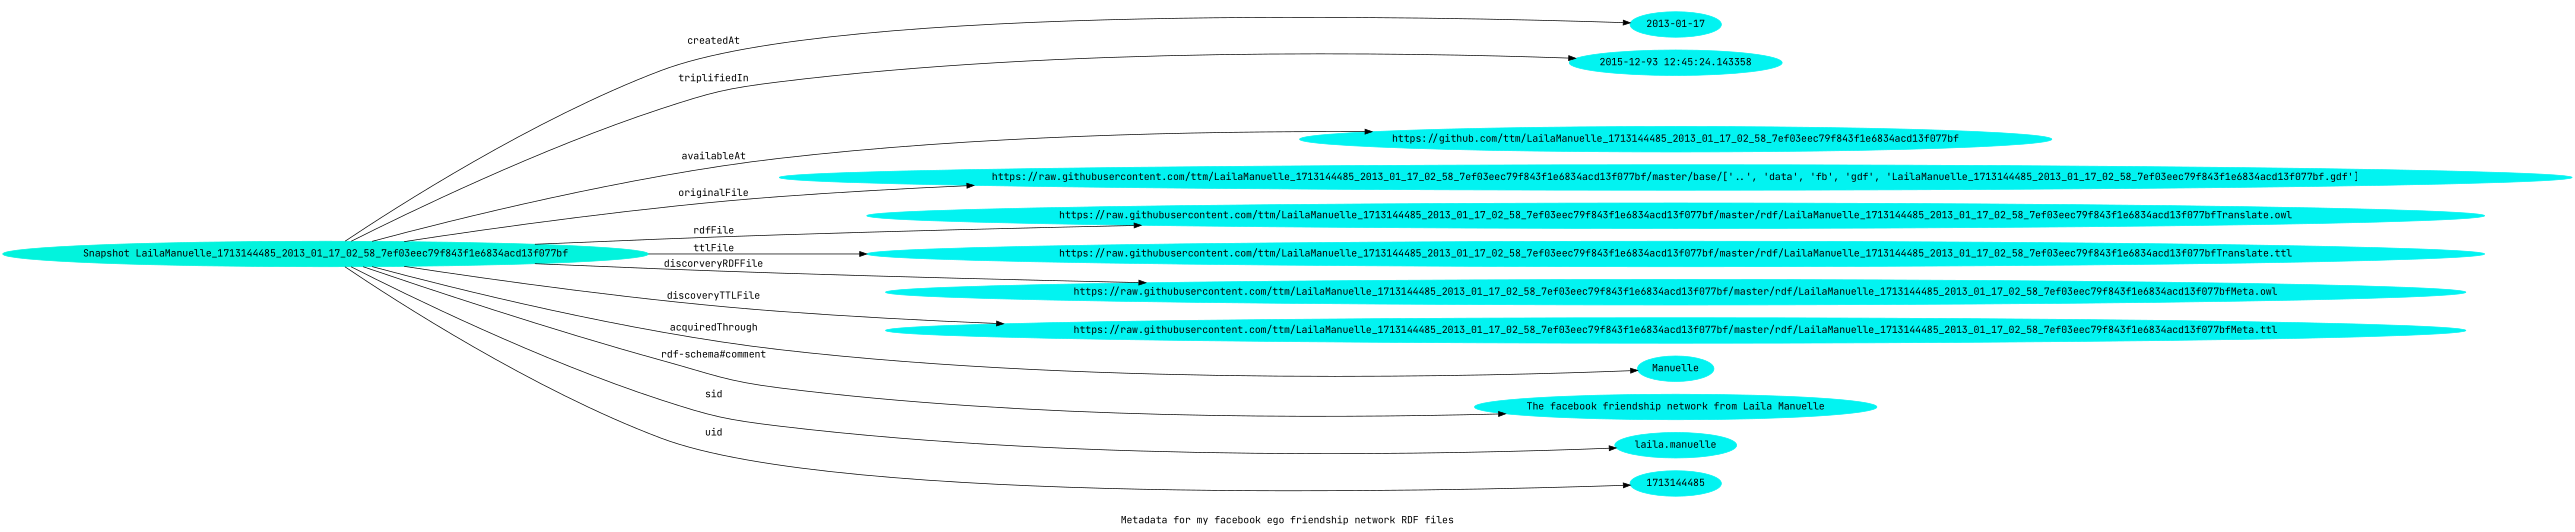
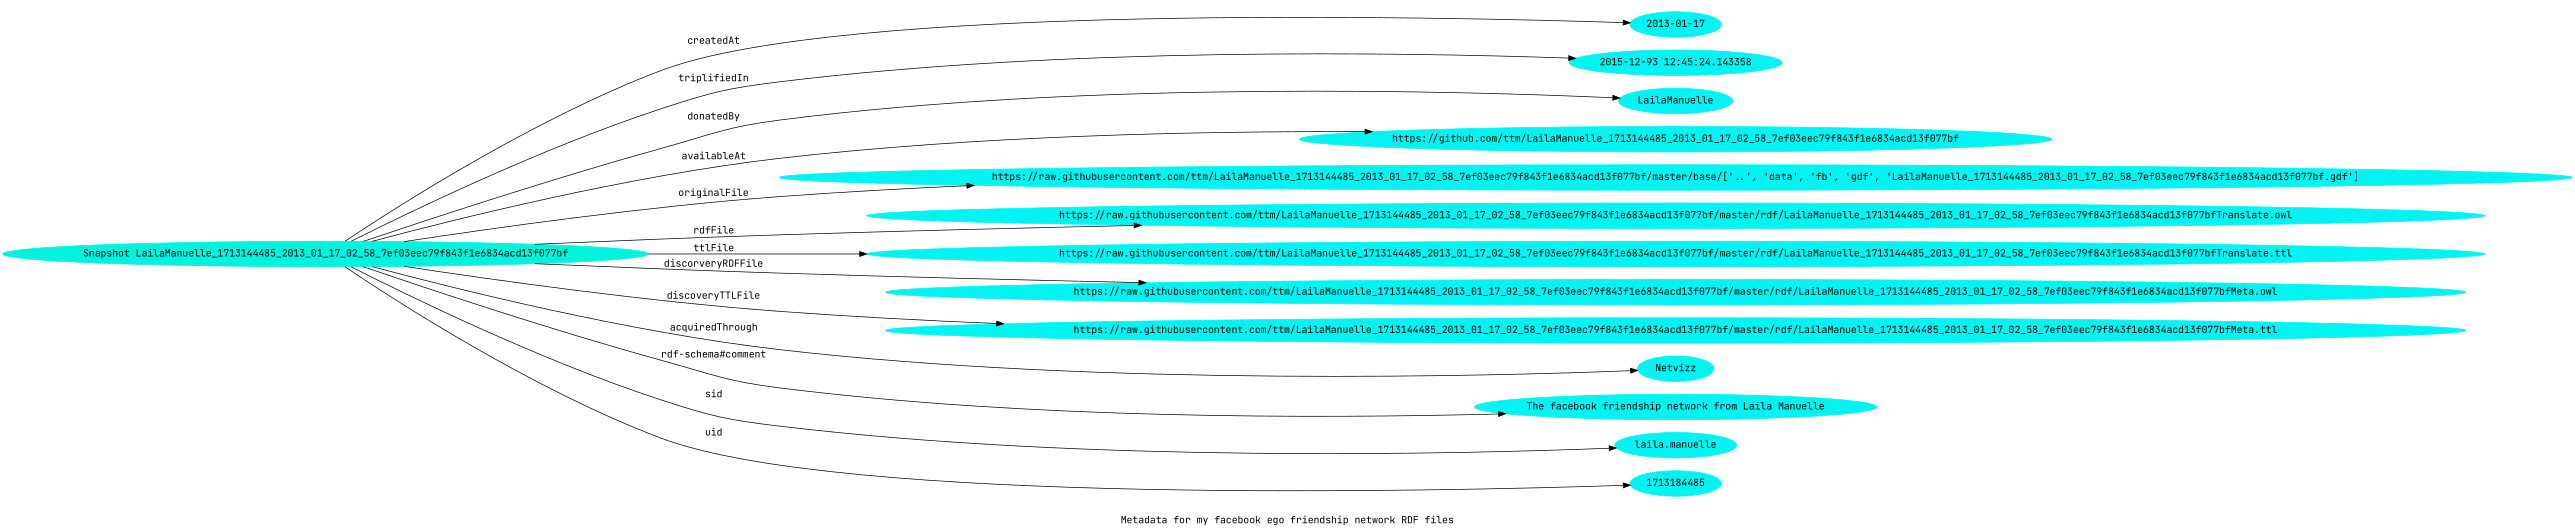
node "LailaManuelle": added
node "Manuelle": label "Manuelle" -> "Netvizz"
node "1713144485": label "1713144485" -> "1713184485"
